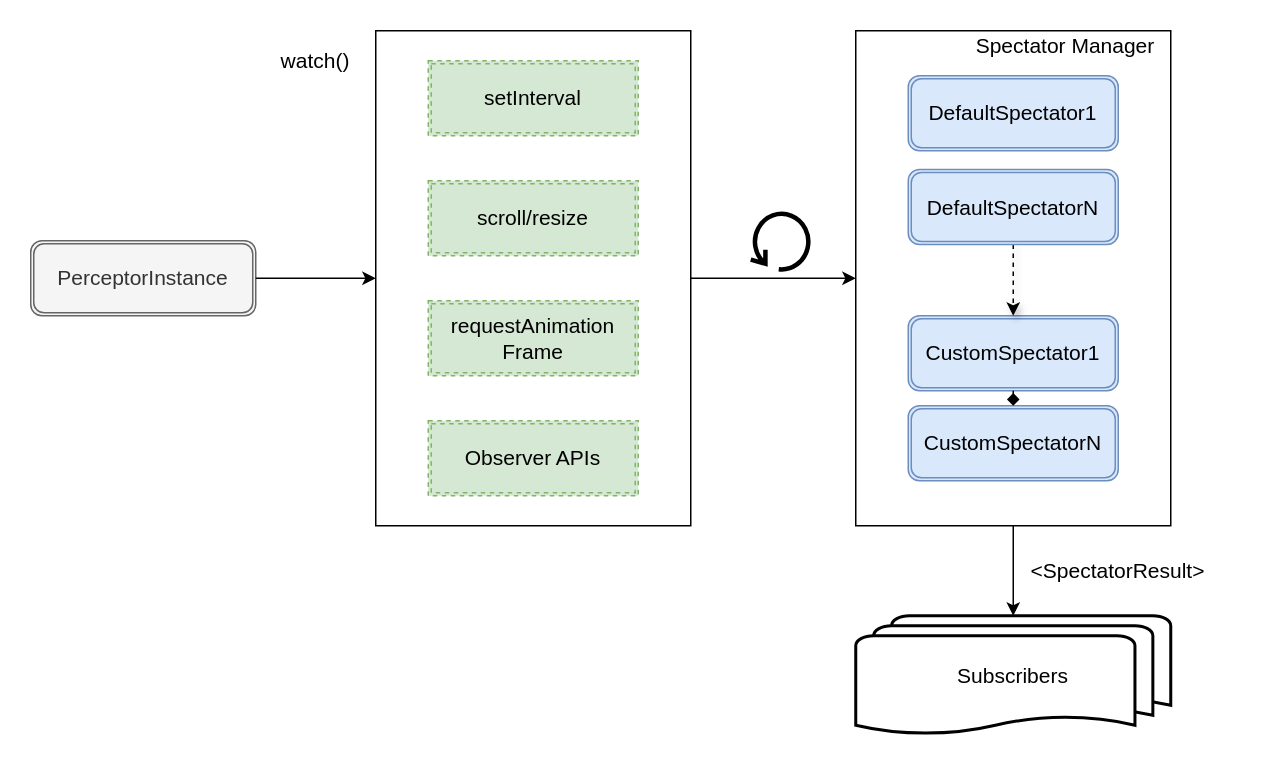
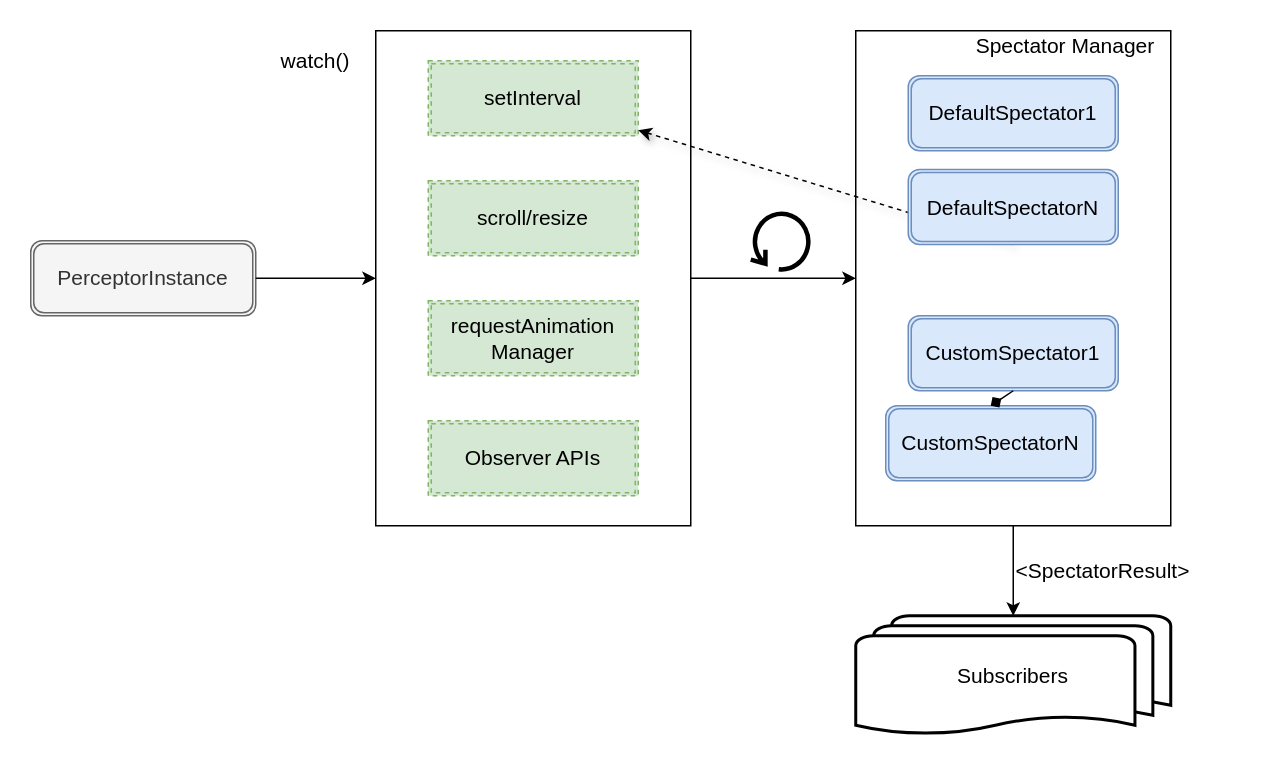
edge "DefaultSpectatorN" -> "CustomSpectator1": now "DefaultSpectatorN" -> "setInterval"
node "requestAnimation Frame": label "requestAnimation Frame" -> "requestAnimation Manager"
node "CustomSpectatorN": moved (1013, 443) -> (991, 443)
node "<SpectatorResult>": moved (1118, 571) -> (1103, 571)
